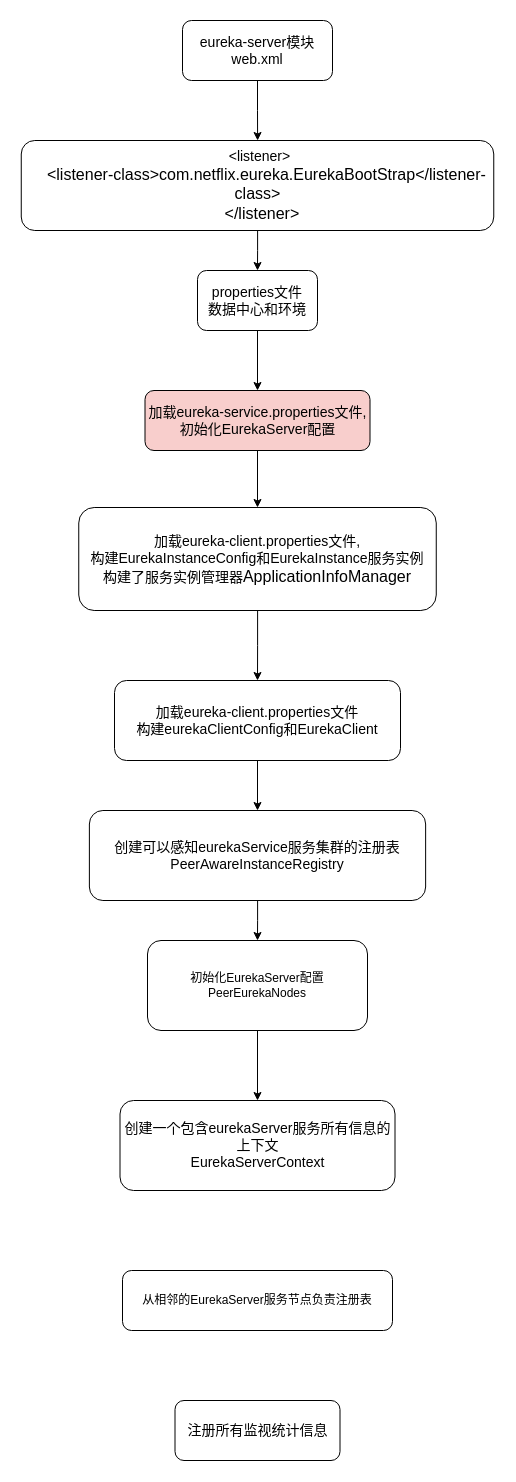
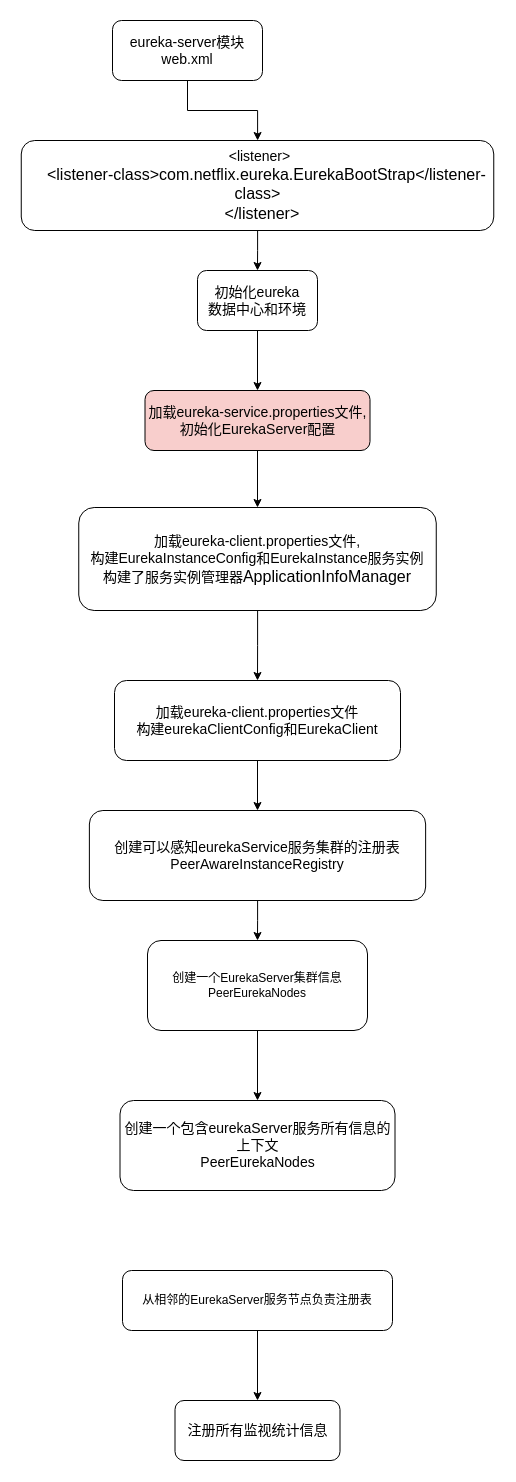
node "eureka-server模块 web.xml": moved (258, 51) -> (188, 51)
node "properties文件 数据中心和环境": label "properties文件 数据中心和环境" -> "初始化eureka 数据中心和环境"
node "初始化EurekaServer配置 PeerEurekaNodes": label "初始化EurekaServer配置 PeerEurekaNodes" -> "创建一个EurekaServer集群信息 PeerEurekaNodes"
node "创建一个包含eurekaServer服务所有信息的上下文 EurekaServerContext": label "创建一个包含eurekaServer服务所有信息的上下文 EurekaServerContext" -> "创建一个包含eurekaServer服务所有信息的上下文 PeerEurekaNodes"
edge "从相邻的EurekaServer服务节点负责注册表" -> "注册所有监视统计信息": added
